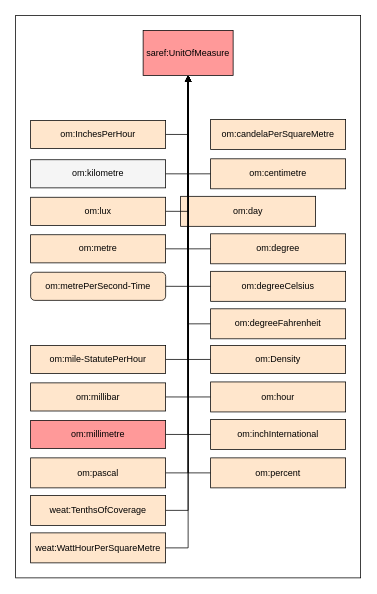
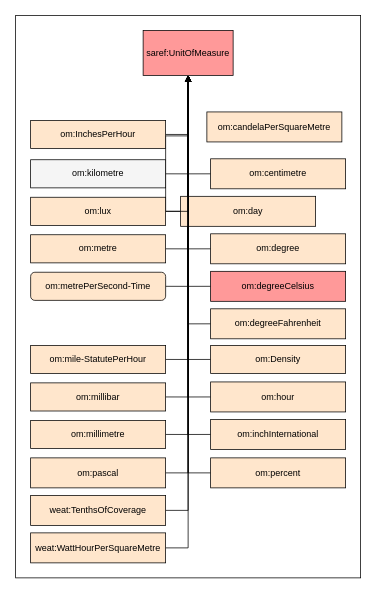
node "om:candelaPerSquareMetre": moved (278, 134) -> (274, 127)
edge "om:day" -> "saref:UnitOfMeasure": added
node "om:degreeCelsius": fillcolor #ffe6cc -> #ff9999
node "om:millimetre": fillcolor #ff9999 -> #ffe6cc
